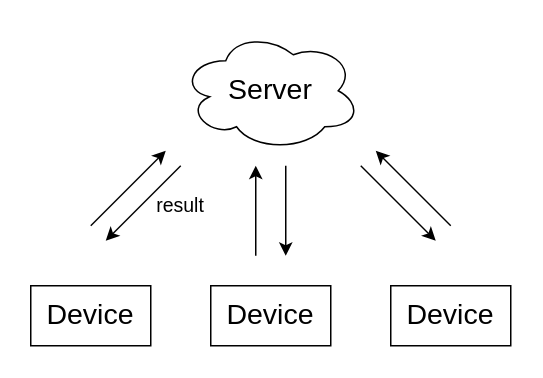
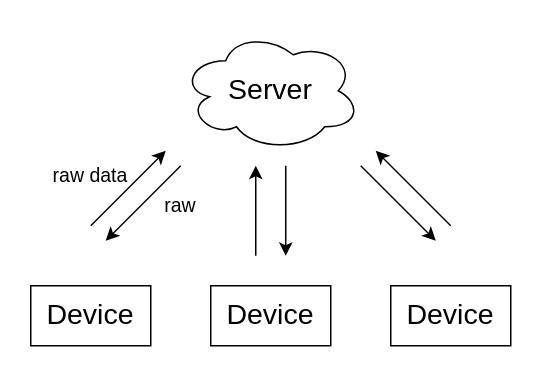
node "raw data": added
node "result": label "result" -> "raw"
